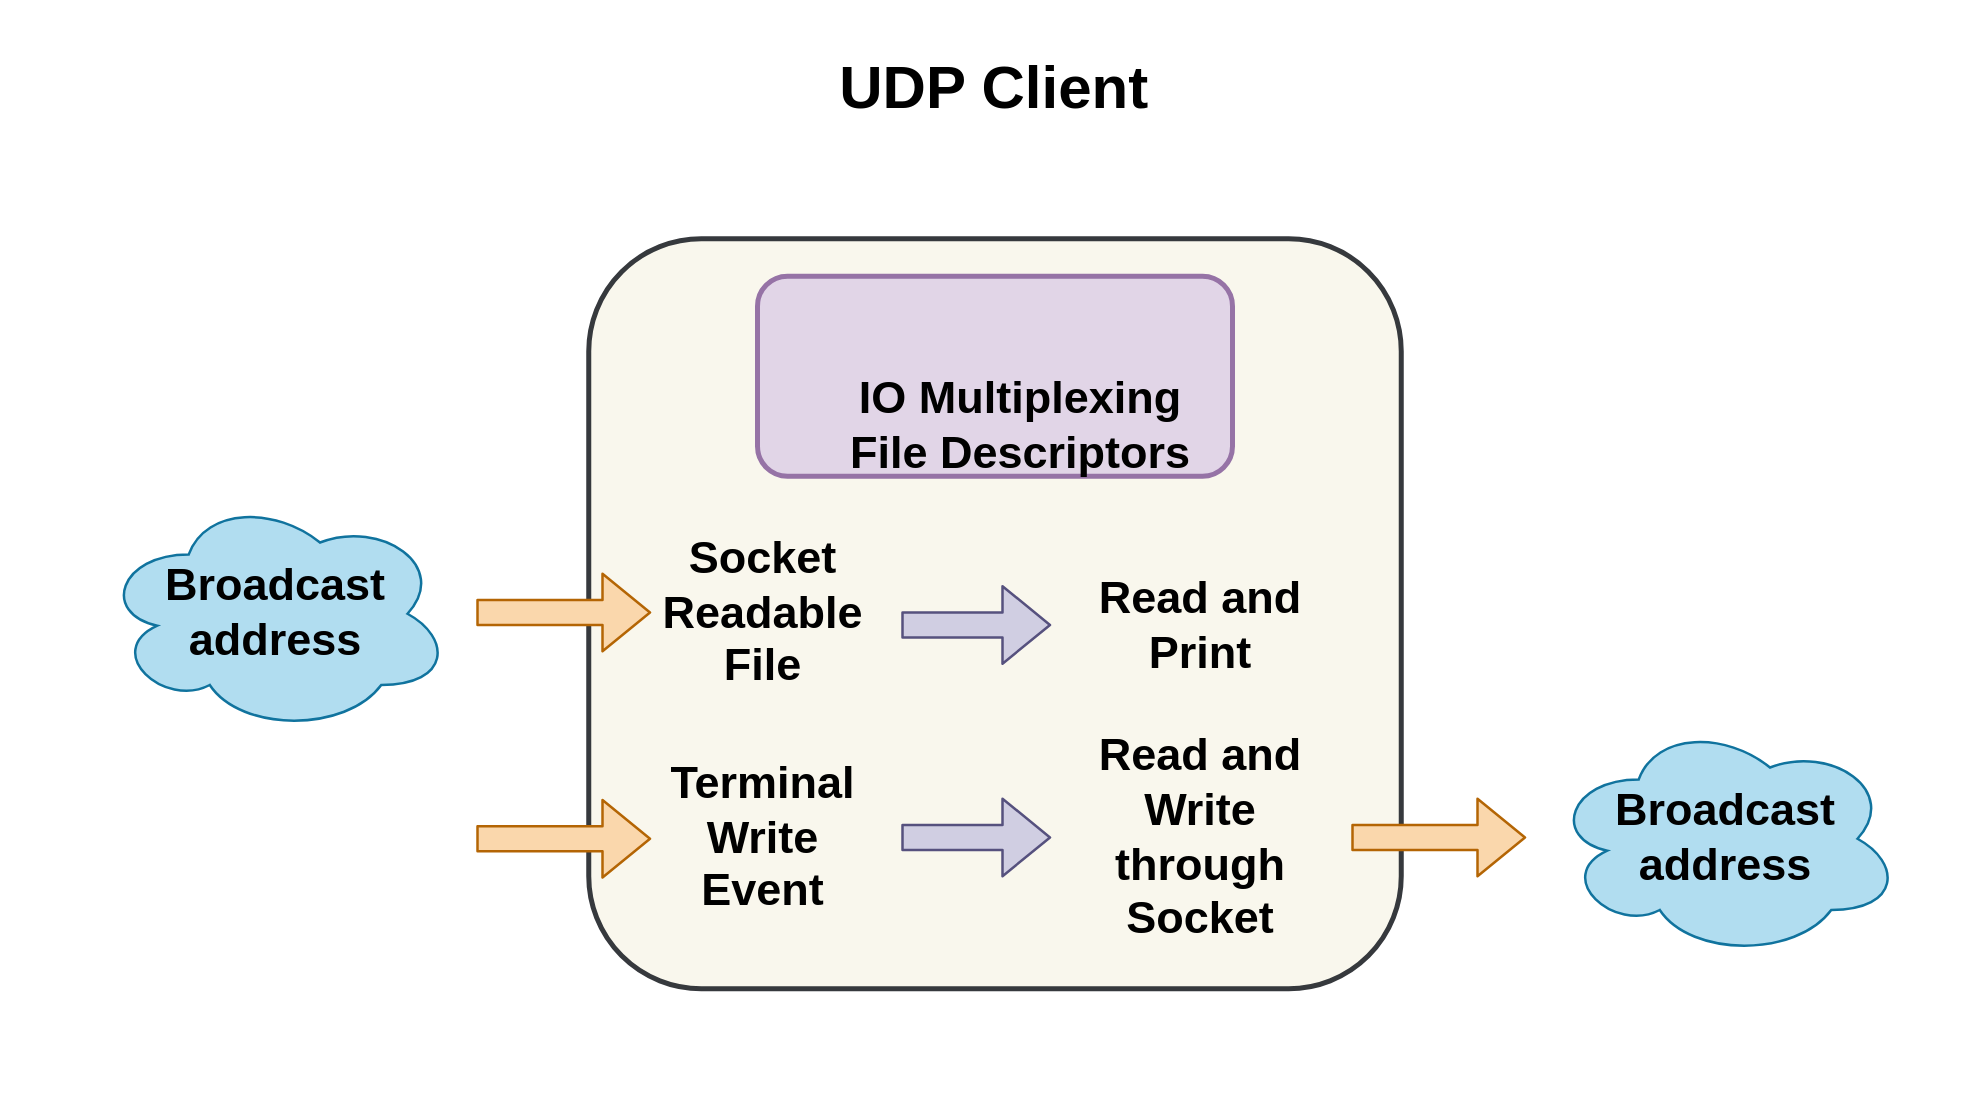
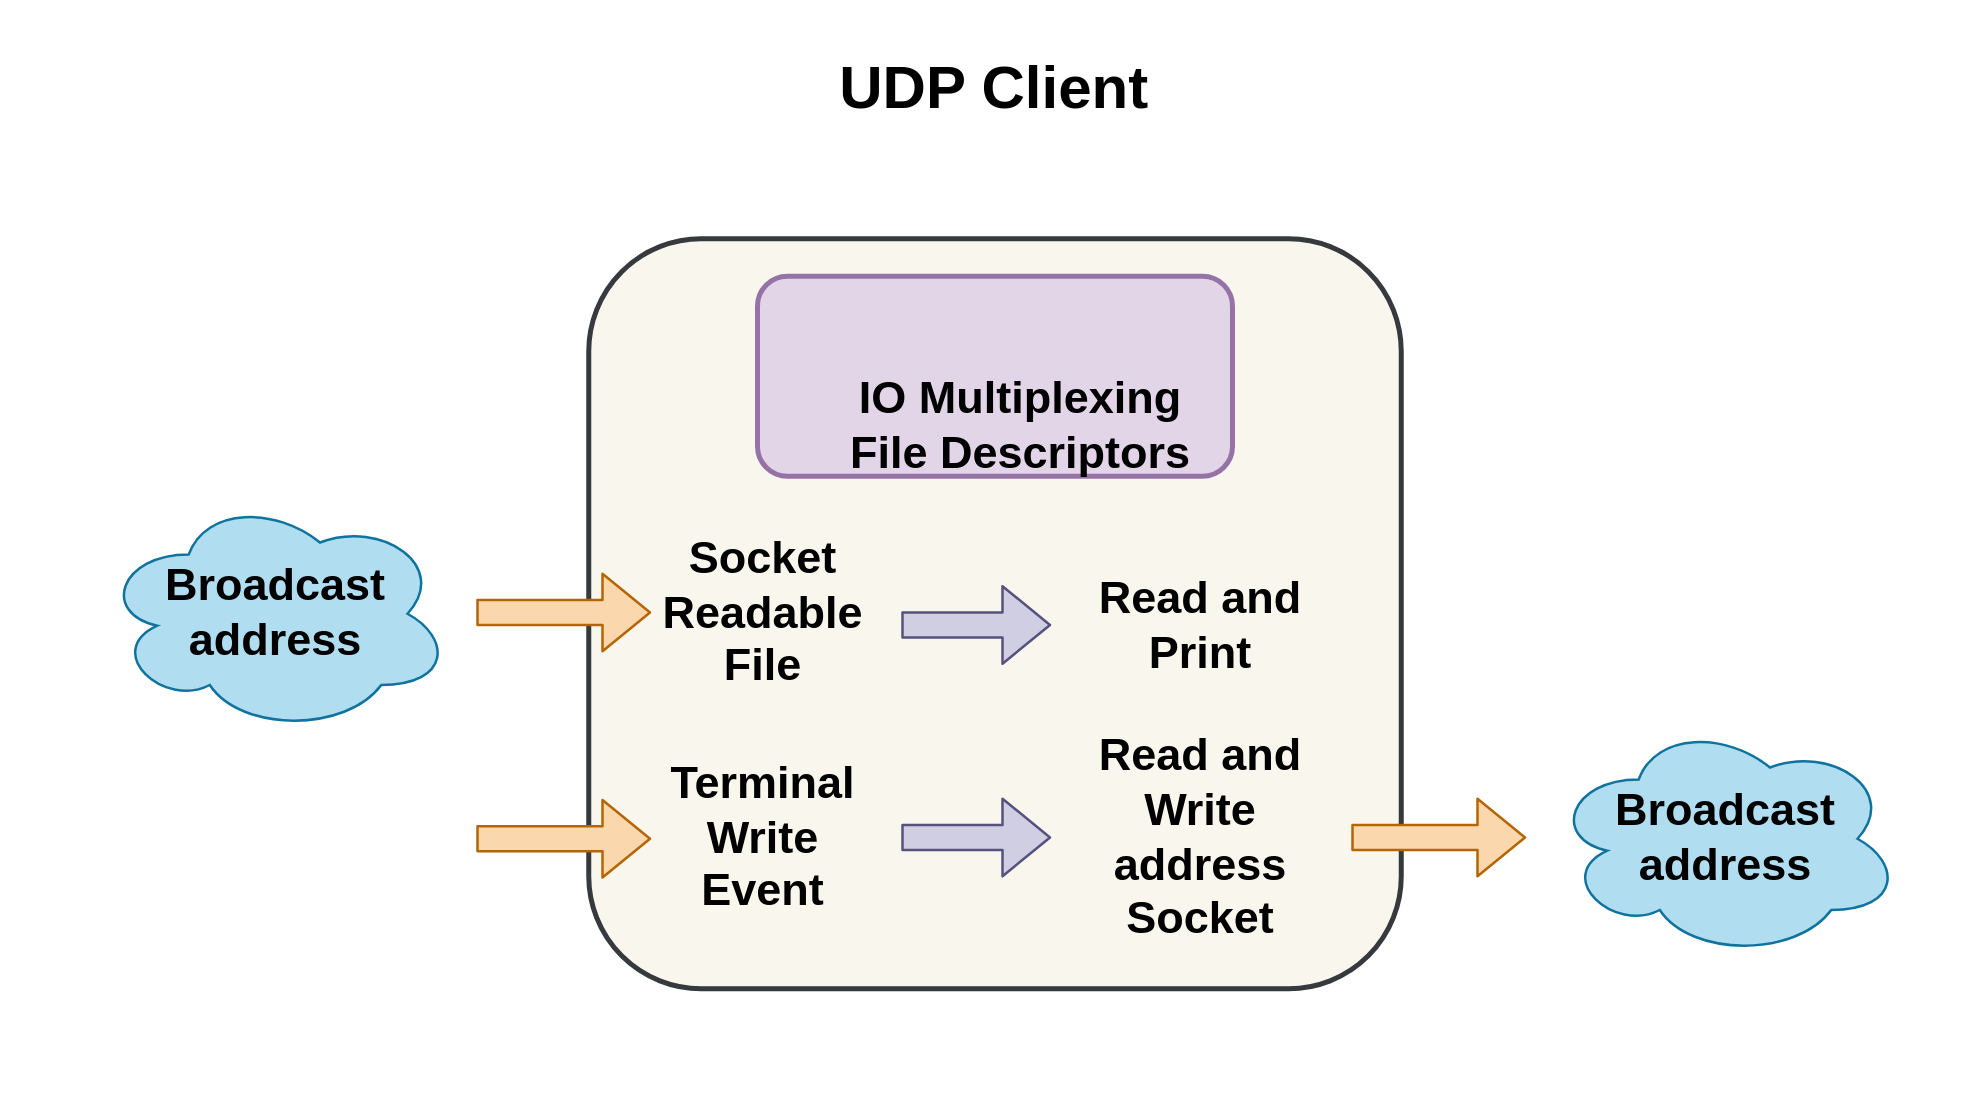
node "Read and Write through Socket": label "Read and Write through Socket" -> "Read and Write address Socket"
